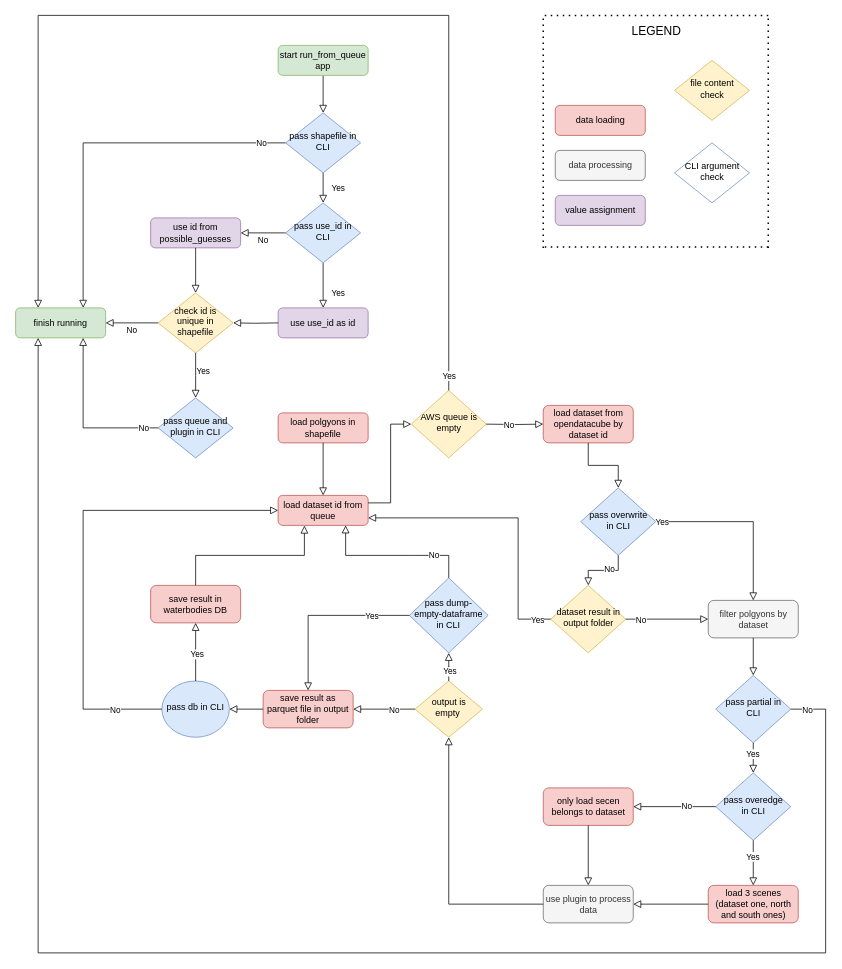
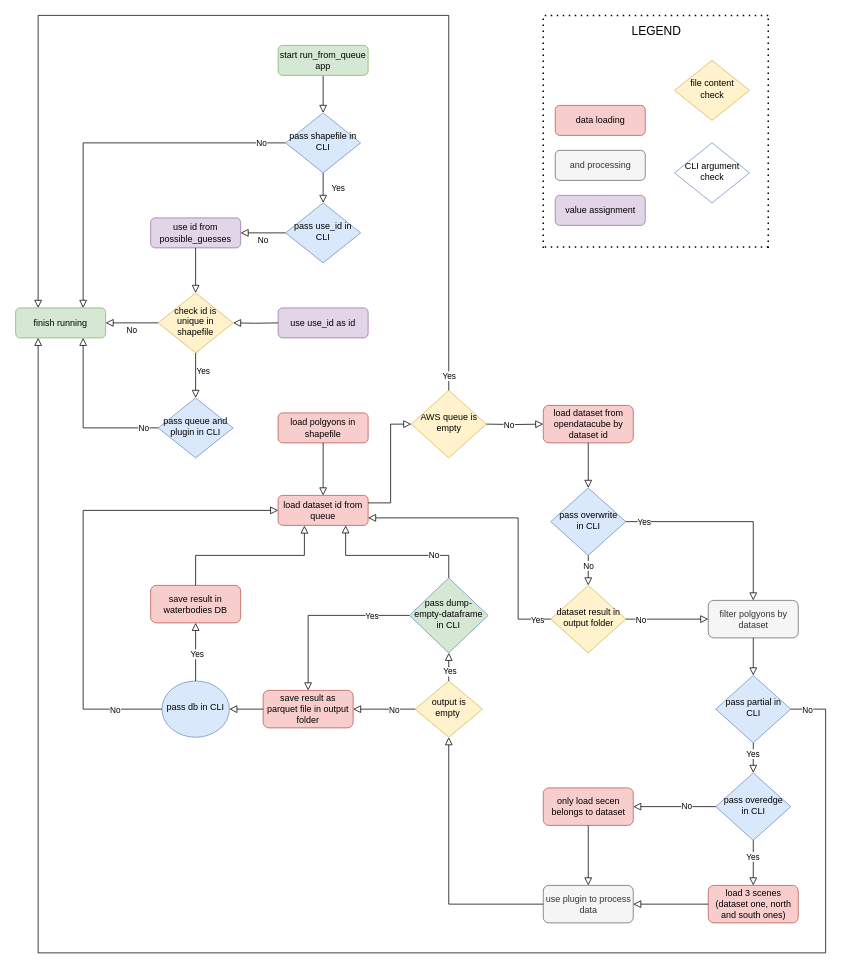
node "data processing": label "data processing" -> "and processing"
edge "pass use_id in CLI" -> "use use_id as id": removed, label "Yes"
node "pass overwrite in CLI": moved (618, 522) -> (588, 522)
node "pass dump-empty-dataframe in CLI": fillcolor #dae8fc -> #d5e8d4
